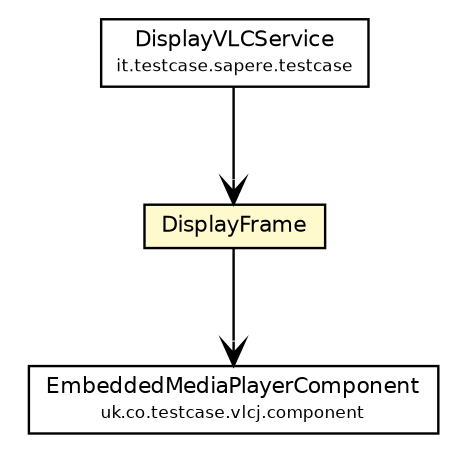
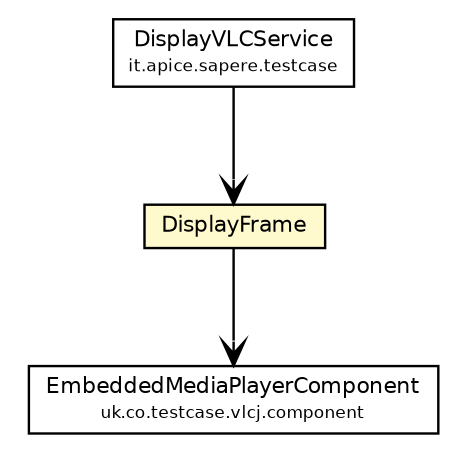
node "DisplayVLCService": text "it.testcase.sapere.testcase" -> "it.apice.sapere.testcase"
